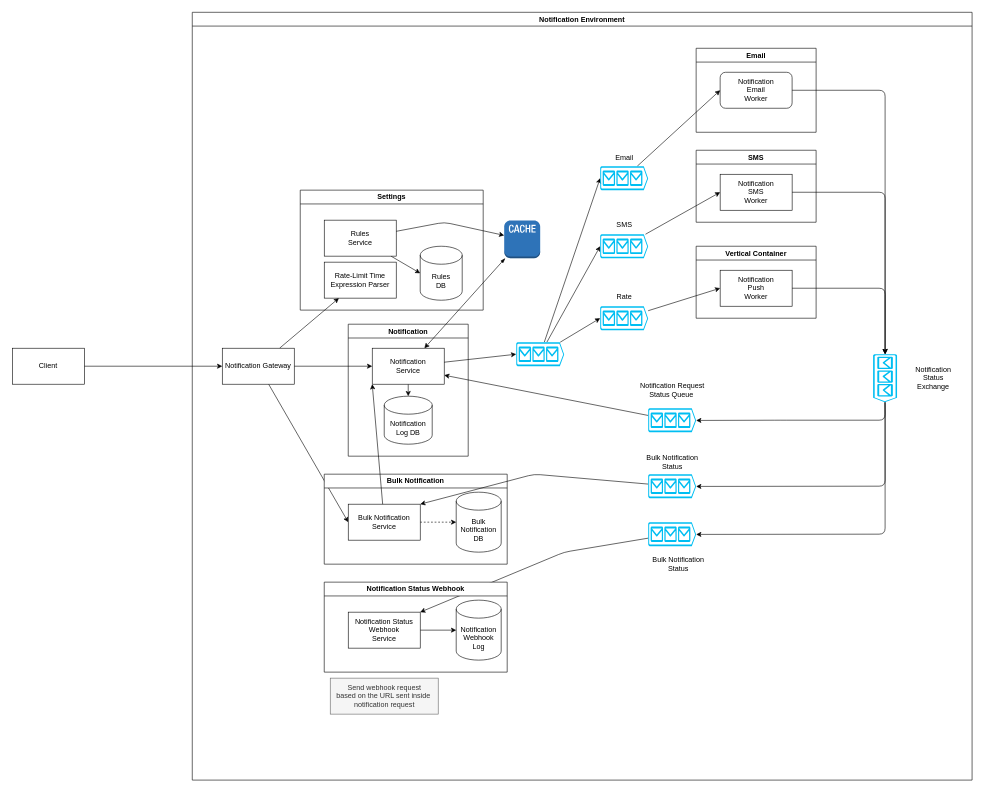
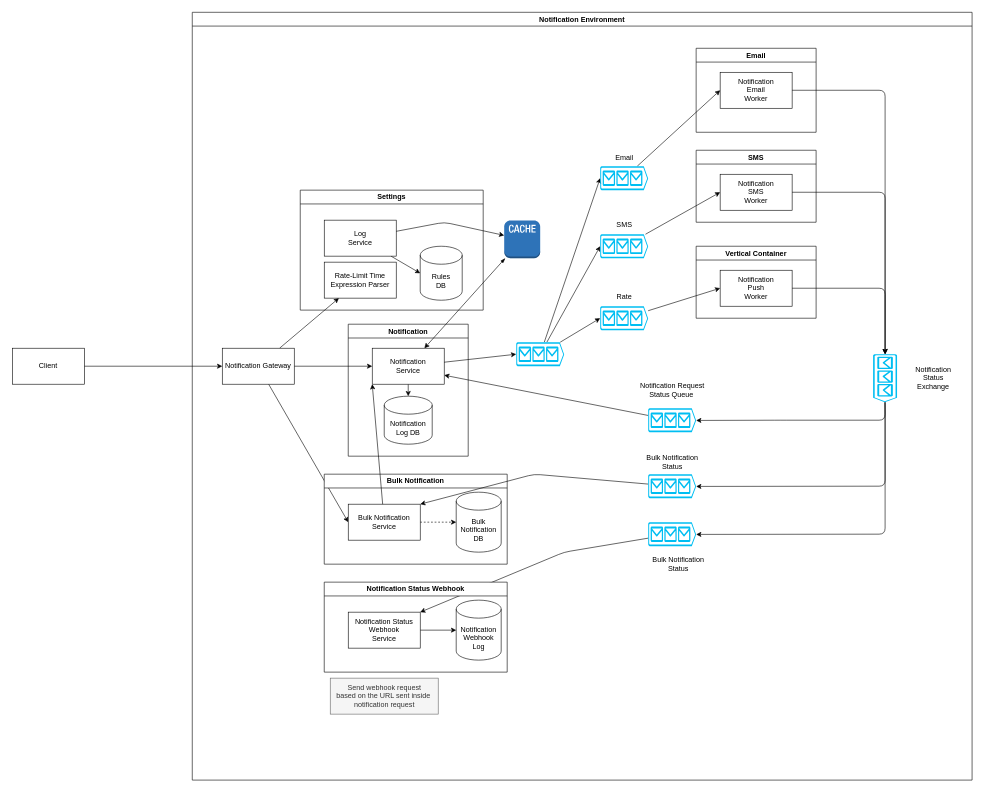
node "Notification Email Worker": shape rounded rectangle -> rectangle
node "Rules Service": label "Rules Service" -> "Log Service"
